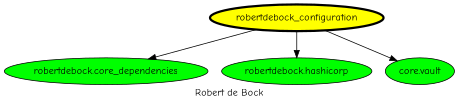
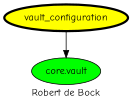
node "robertdebock_configuration": label "robertdebock_configuration" -> "vault_configuration"
node "robertdebock.core_dependencies": removed
node "robertdebock.hashicorp": removed
